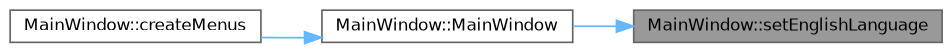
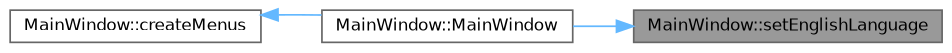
edge "MainWindow::createMenus" -> "MainWindow::MainWindow": reversed
